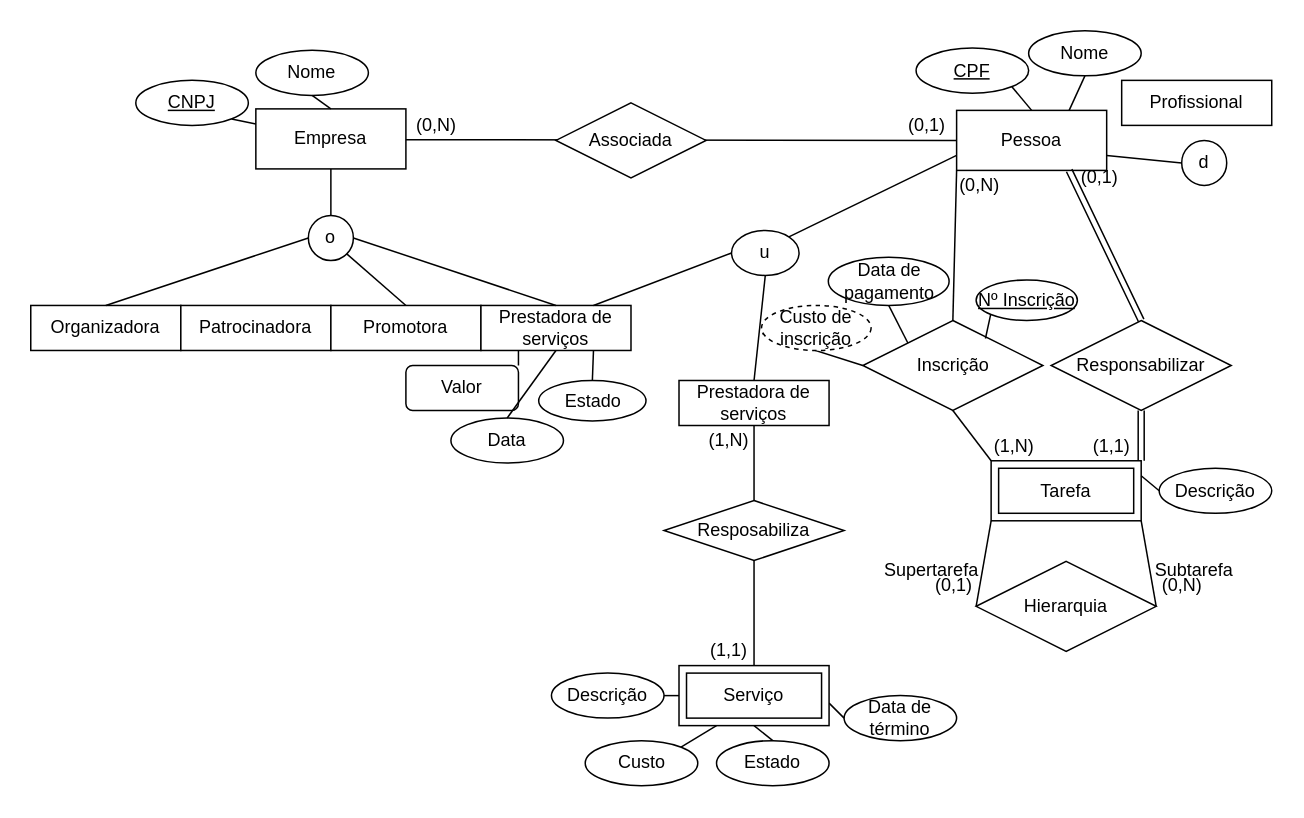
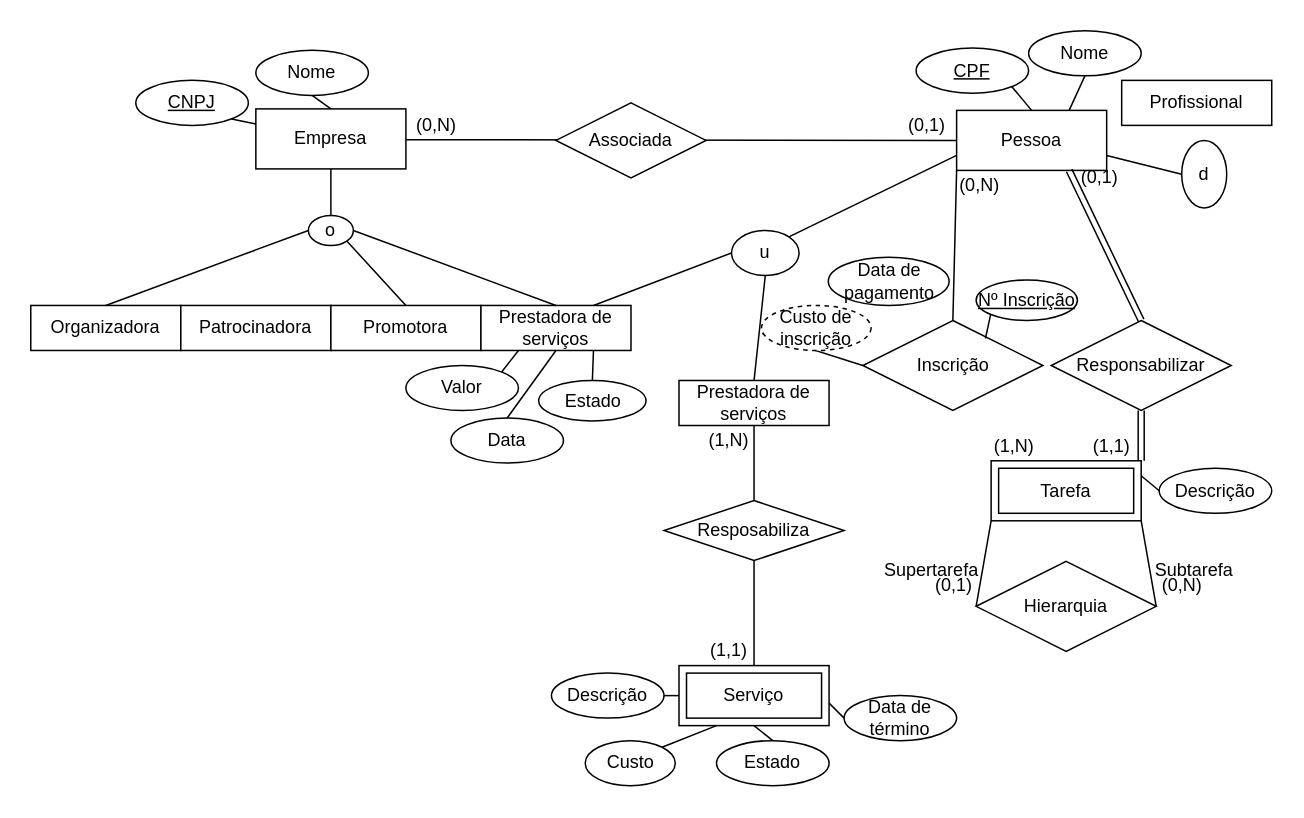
node "d": size 45x45 -> 45x68
node "o": size 45x45 -> 45x30
edge "Data de pagamento" -- "Inscrição": removed
node "Valor": shape rounded rectangle -> ellipse
edge "Inscrição" -- "Tarefa": removed
node "Custo": size 113x45 -> 90x45
